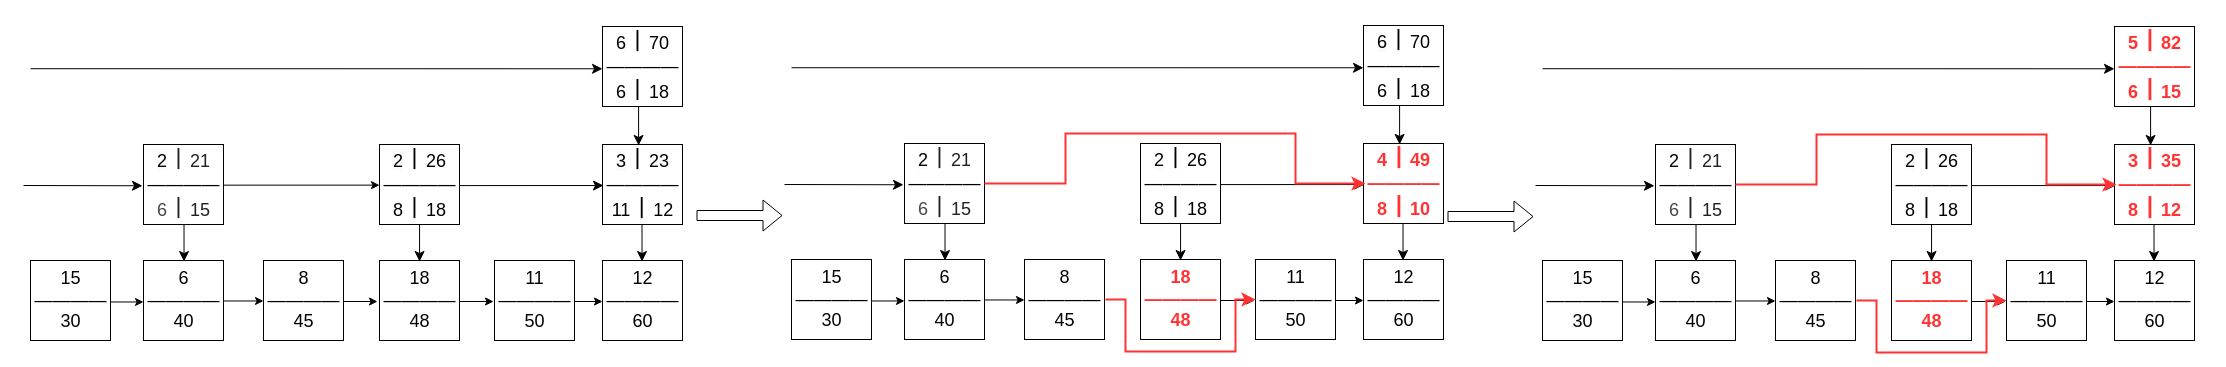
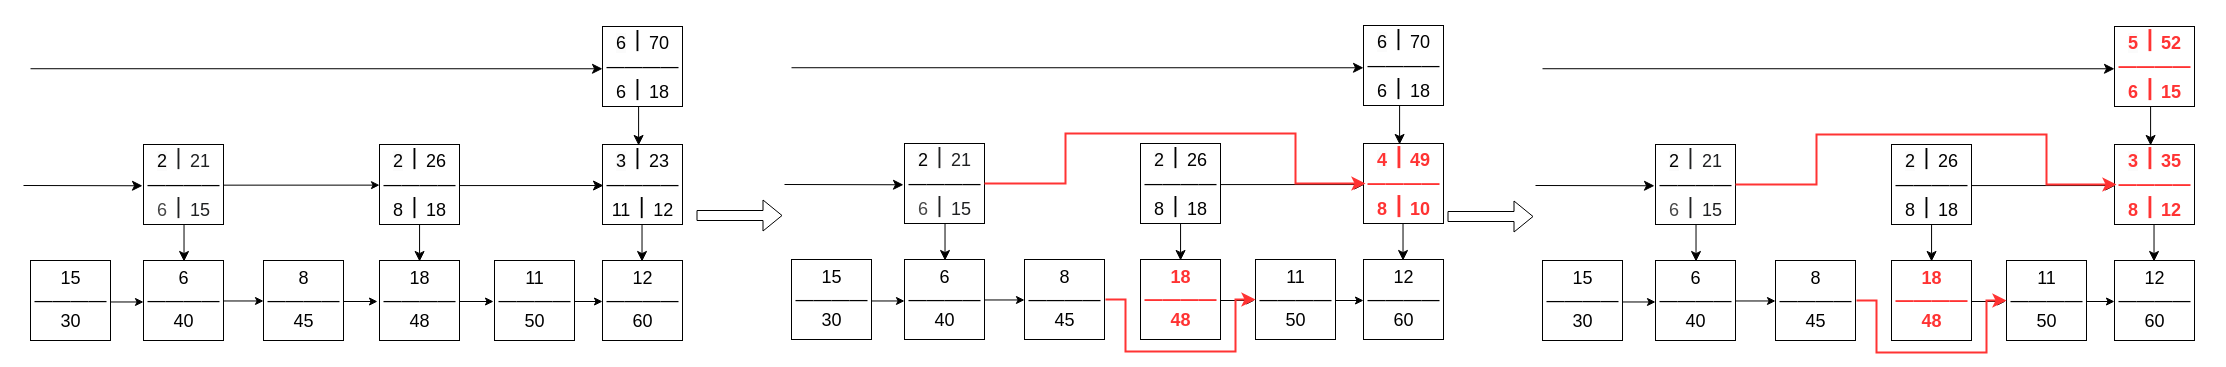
node "5丨82 ———— 6丨15": label "5丨82 ———— 6丨15" -> "5丨52 ———— 6丨15"
